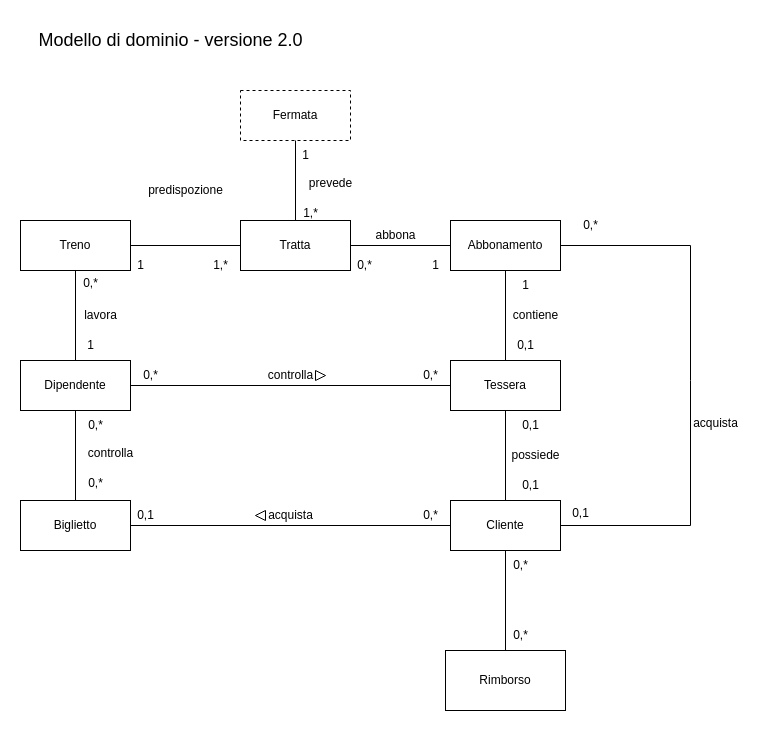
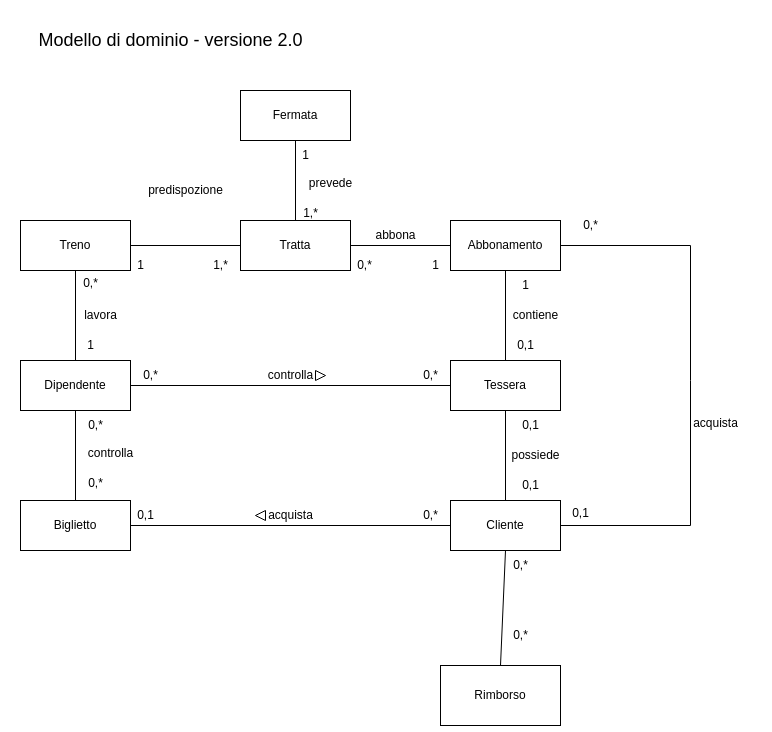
node "Fermata": style dashed -> solid
node "Rimborso": moved (506, 681) -> (501, 696)
